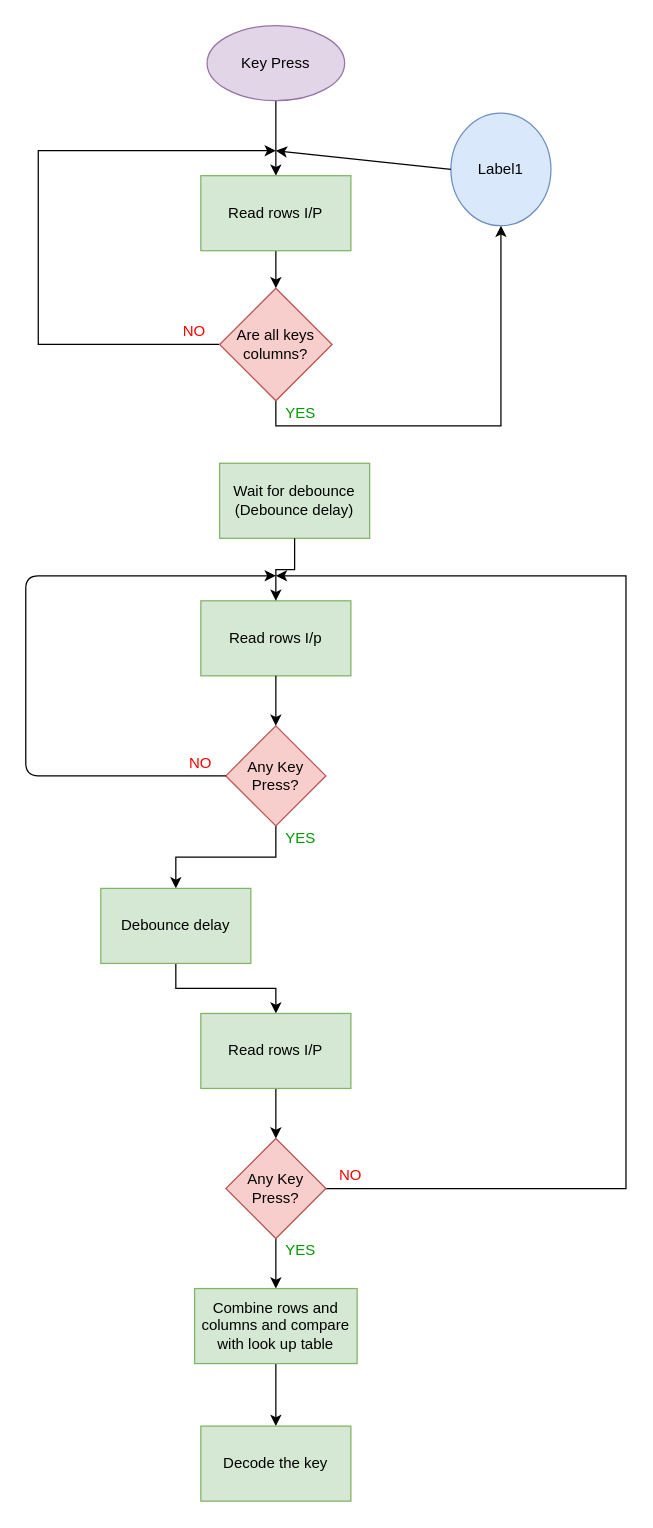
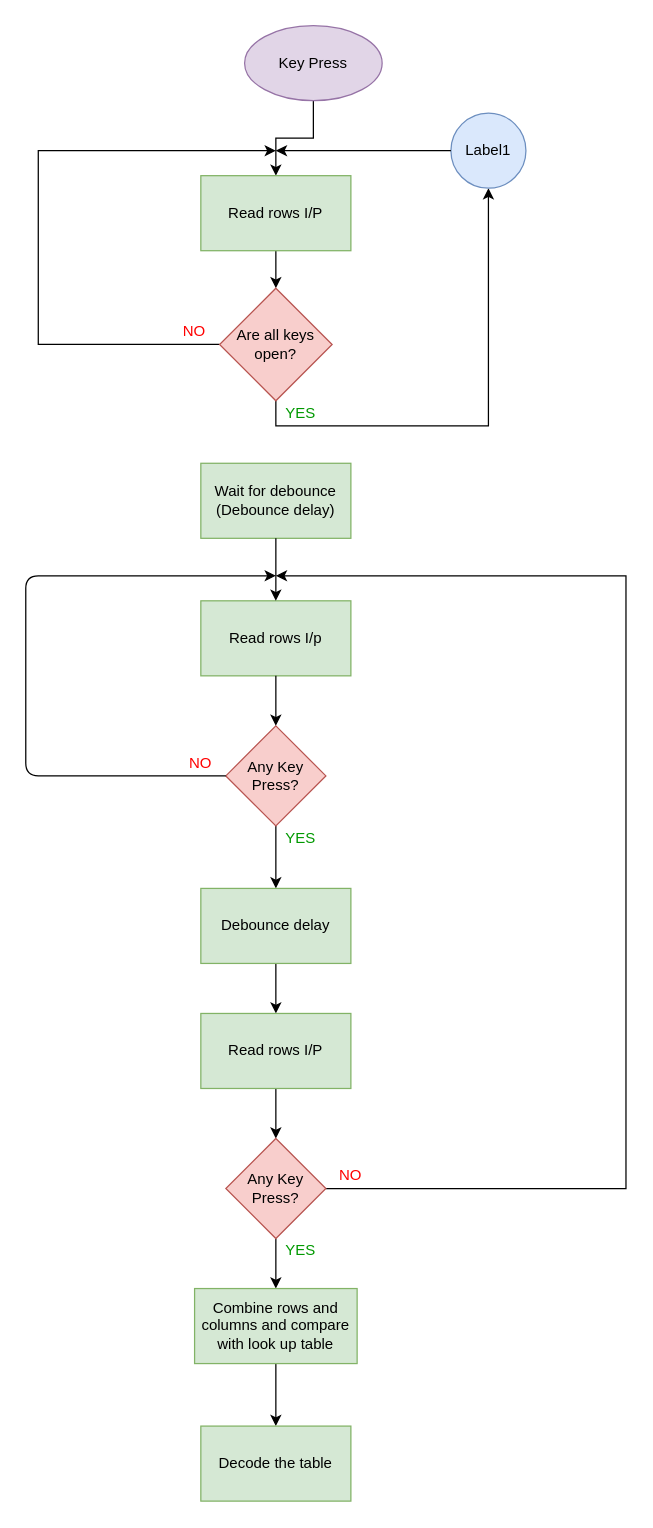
node "Key Press": moved (276, 63) -> (313, 63)
node "Label1": size 100x113 -> 75x75
node "Are all keys columns?": label "Are all keys columns?" -> "Are all keys open?"
node "Wait for debounce (Debounce delay)": moved (294, 501) -> (276, 501)
node "Debounce delay": moved (176, 926) -> (276, 926)
node "Decode the key": label "Decode the key" -> "Decode the table"
